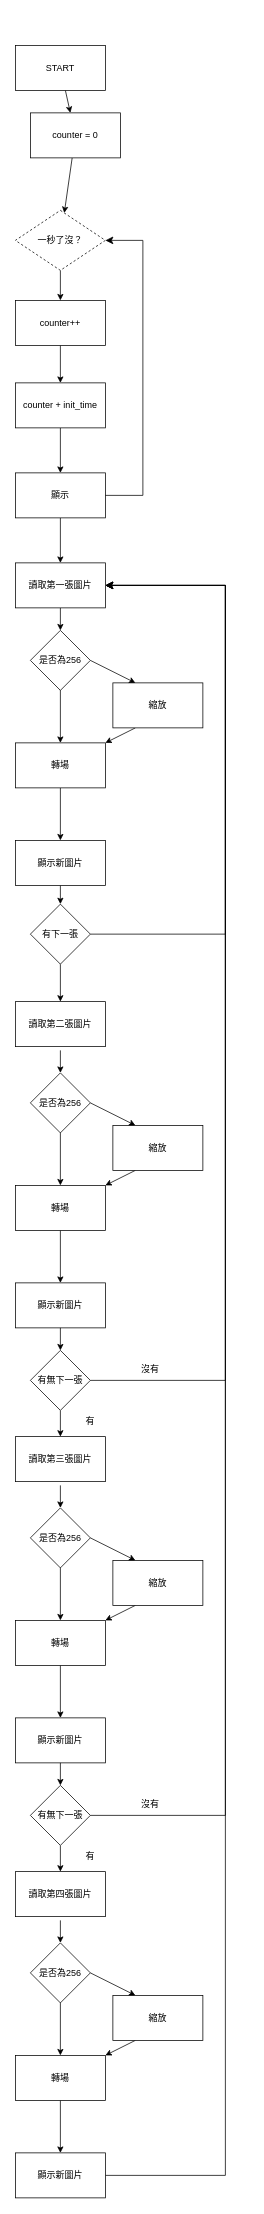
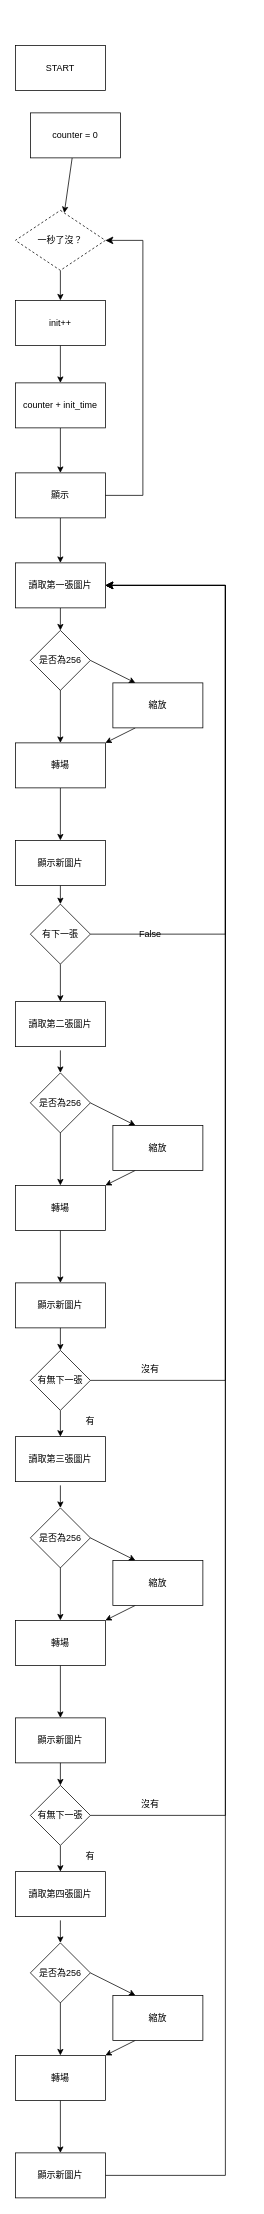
edge "START" -> "counter = 0": removed
node "counter++": label "counter++" -> "init++"
node "False": added
